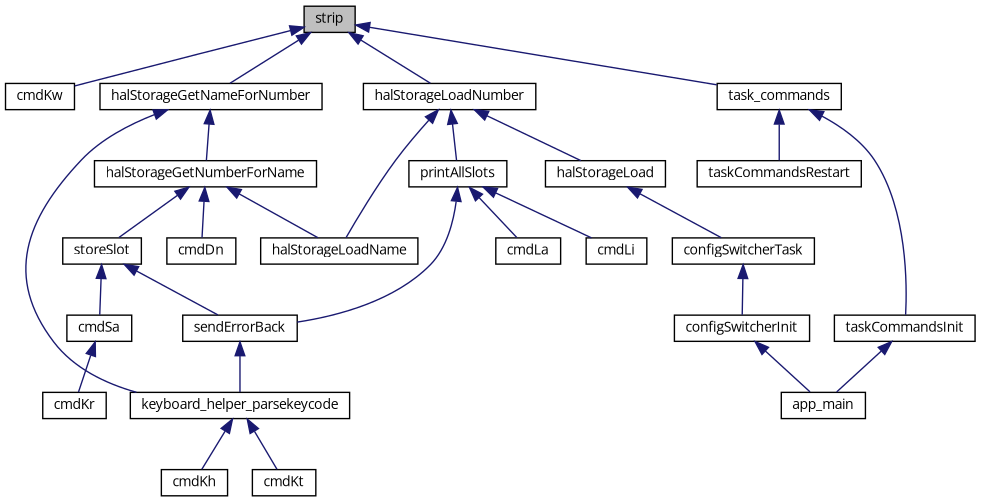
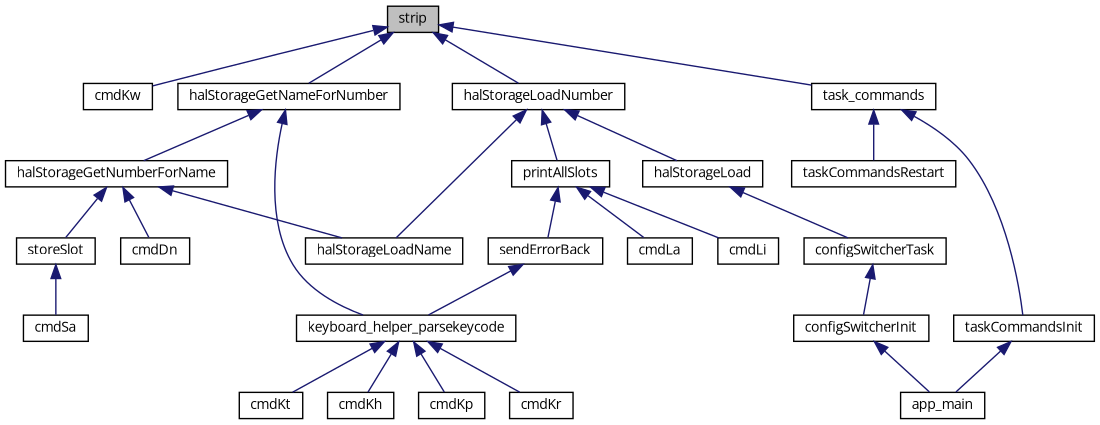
edge "sendErrorBack" -> "storeSlot": removed
edge "cmdKr" -> "cmdSa": now "cmdKr" -> "keyboard_helper_parsekeycode"
node "cmdKp": added
